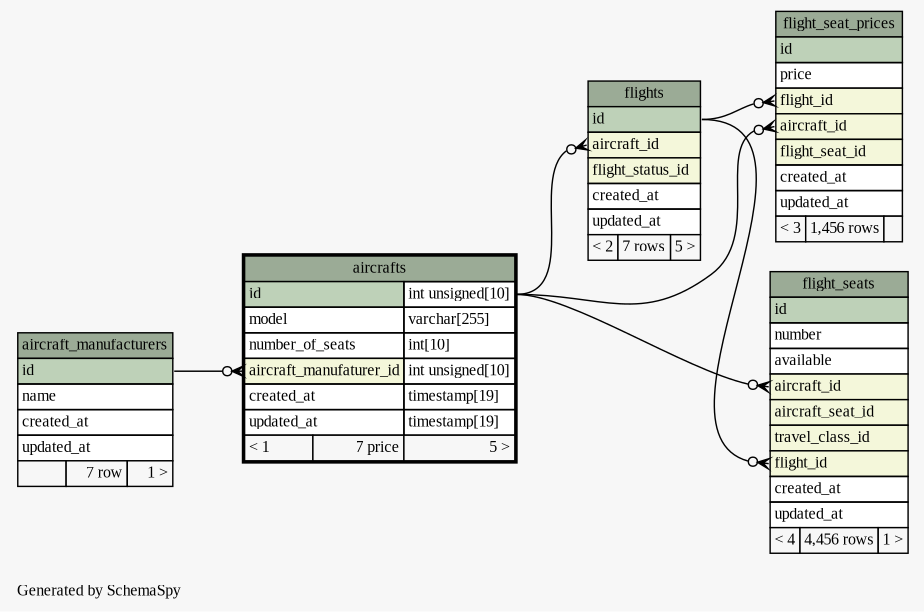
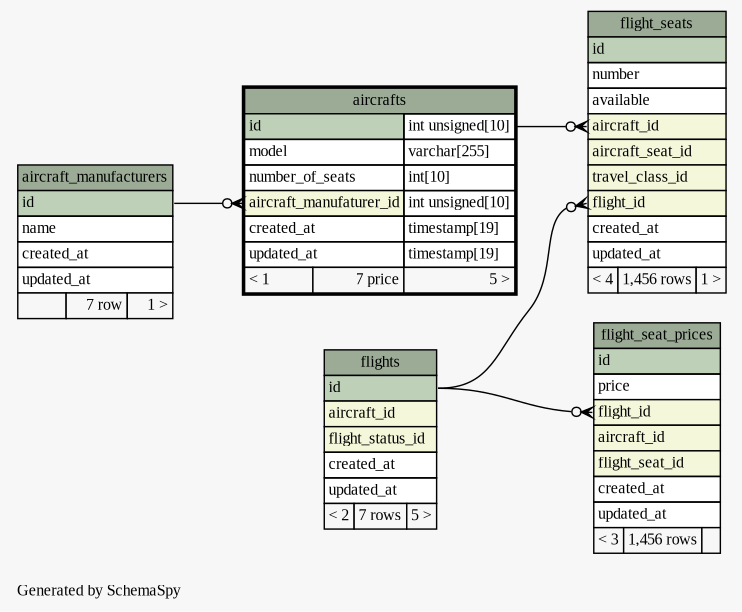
edge "aircrafts" -> "flights": removed
edge "aircrafts" -> "flight_seat_prices": removed
node "flight_seats": text "4,456 rows" -> "1,456 rows"
